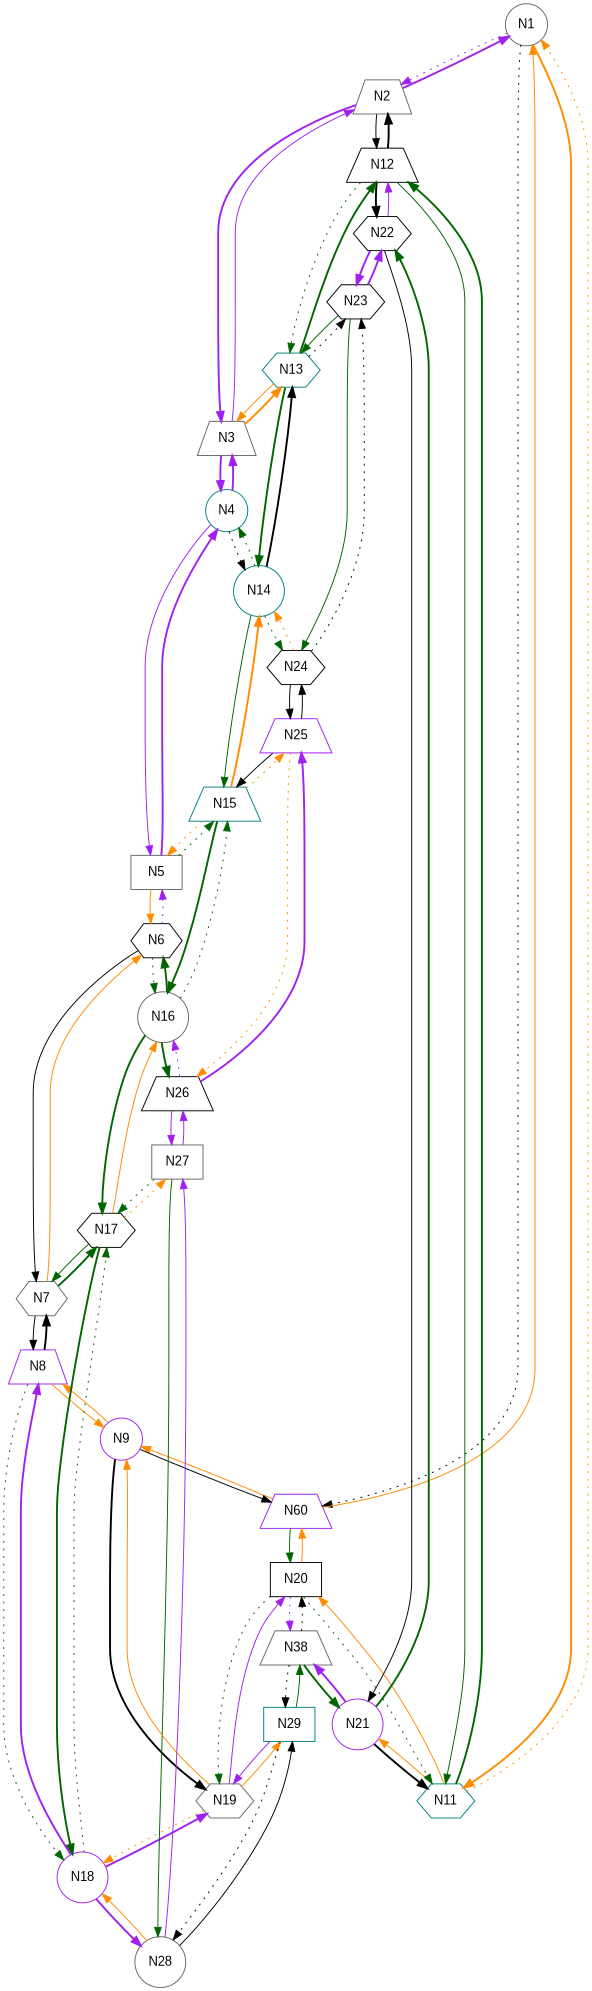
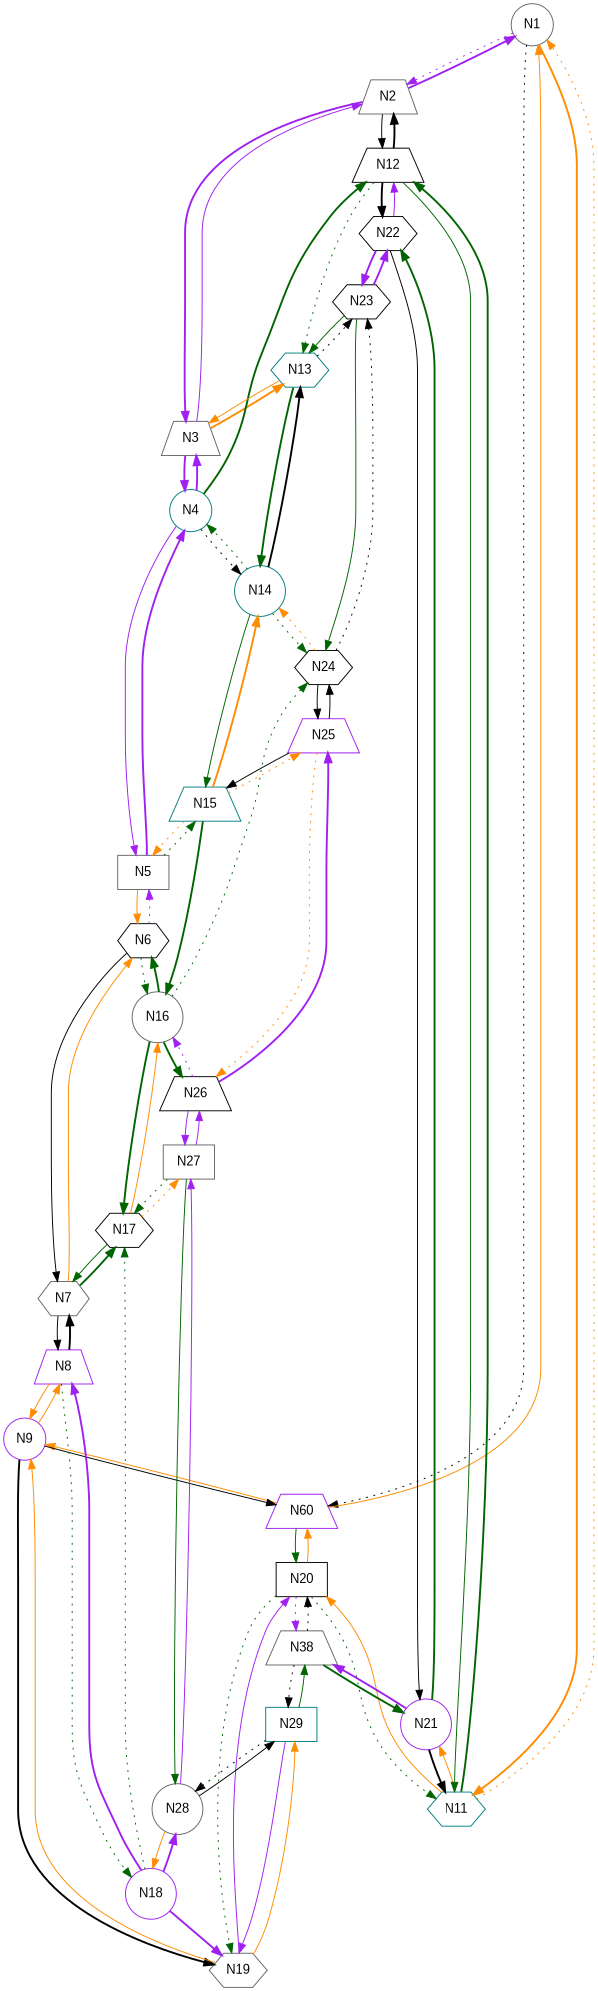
edge "N13" -> "N12": now "N4" -> "N12"
edge "N16" -> "N15": now "N16" -> "N24"
edge "N17" -> "N18": removed
edge "N19" -> "N18": removed
